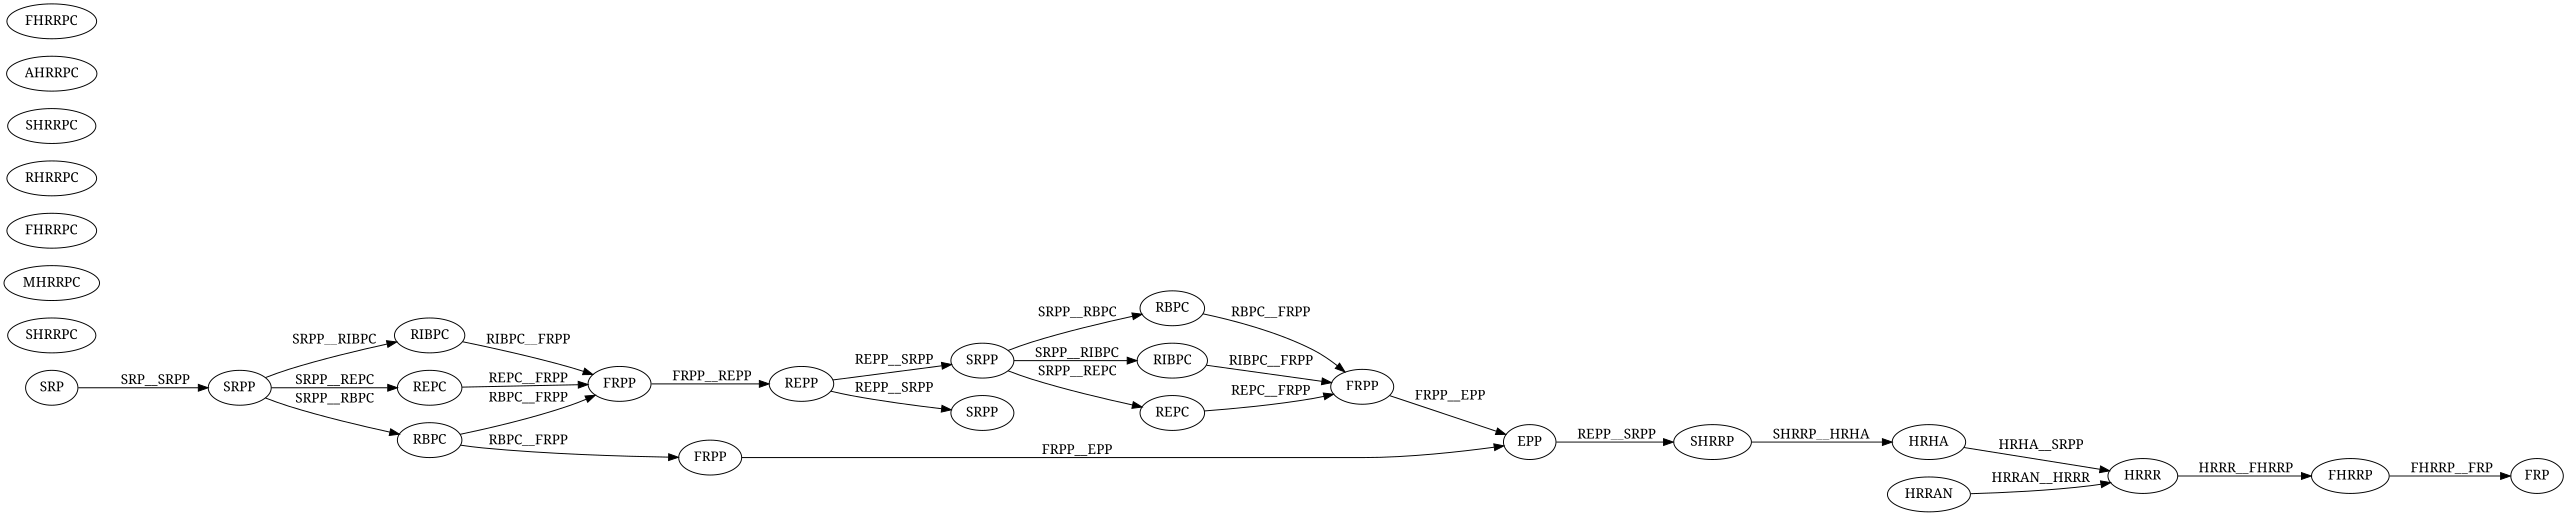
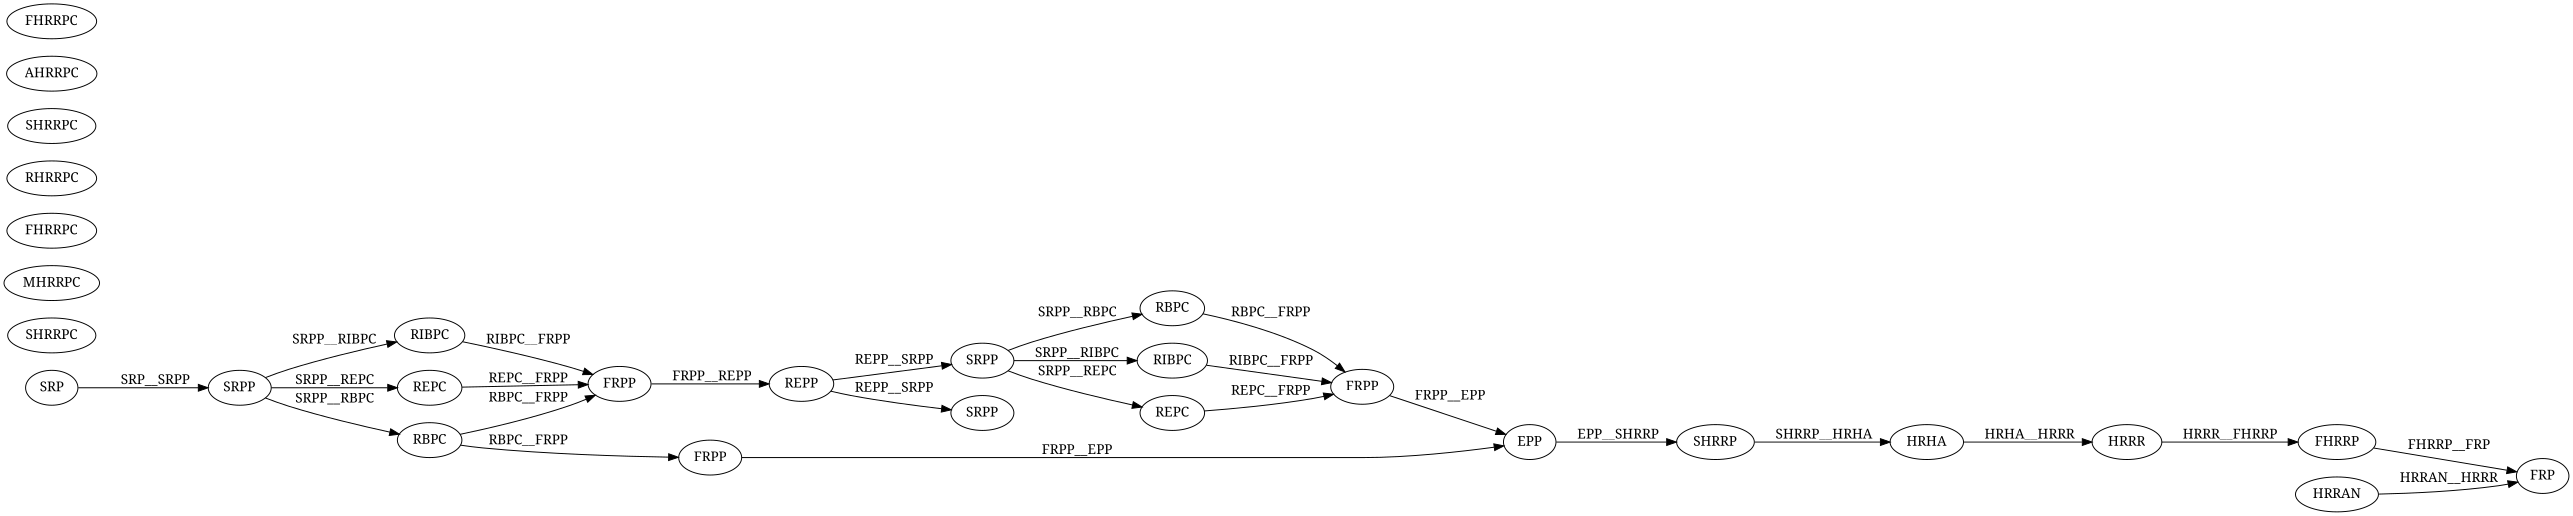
edge "EPP" -> "SHRRP": label " REPP__SRPP" -> " EPP__SHRRP"
edge "HRHA" -> "HRRR": label " HRHA__SRPP" -> " HRHA__HRRR"
edge "HRRAN" -> "HRRR": now "HRRAN" -> "FRP"
